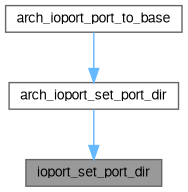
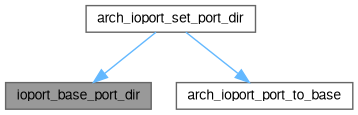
edge "arch_ioport_port_to_base" -> "arch_ioport_set_port_dir": reversed
node "ioport_set_port_dir": label "ioport_set_port_dir" -> "ioport_base_port_dir"
